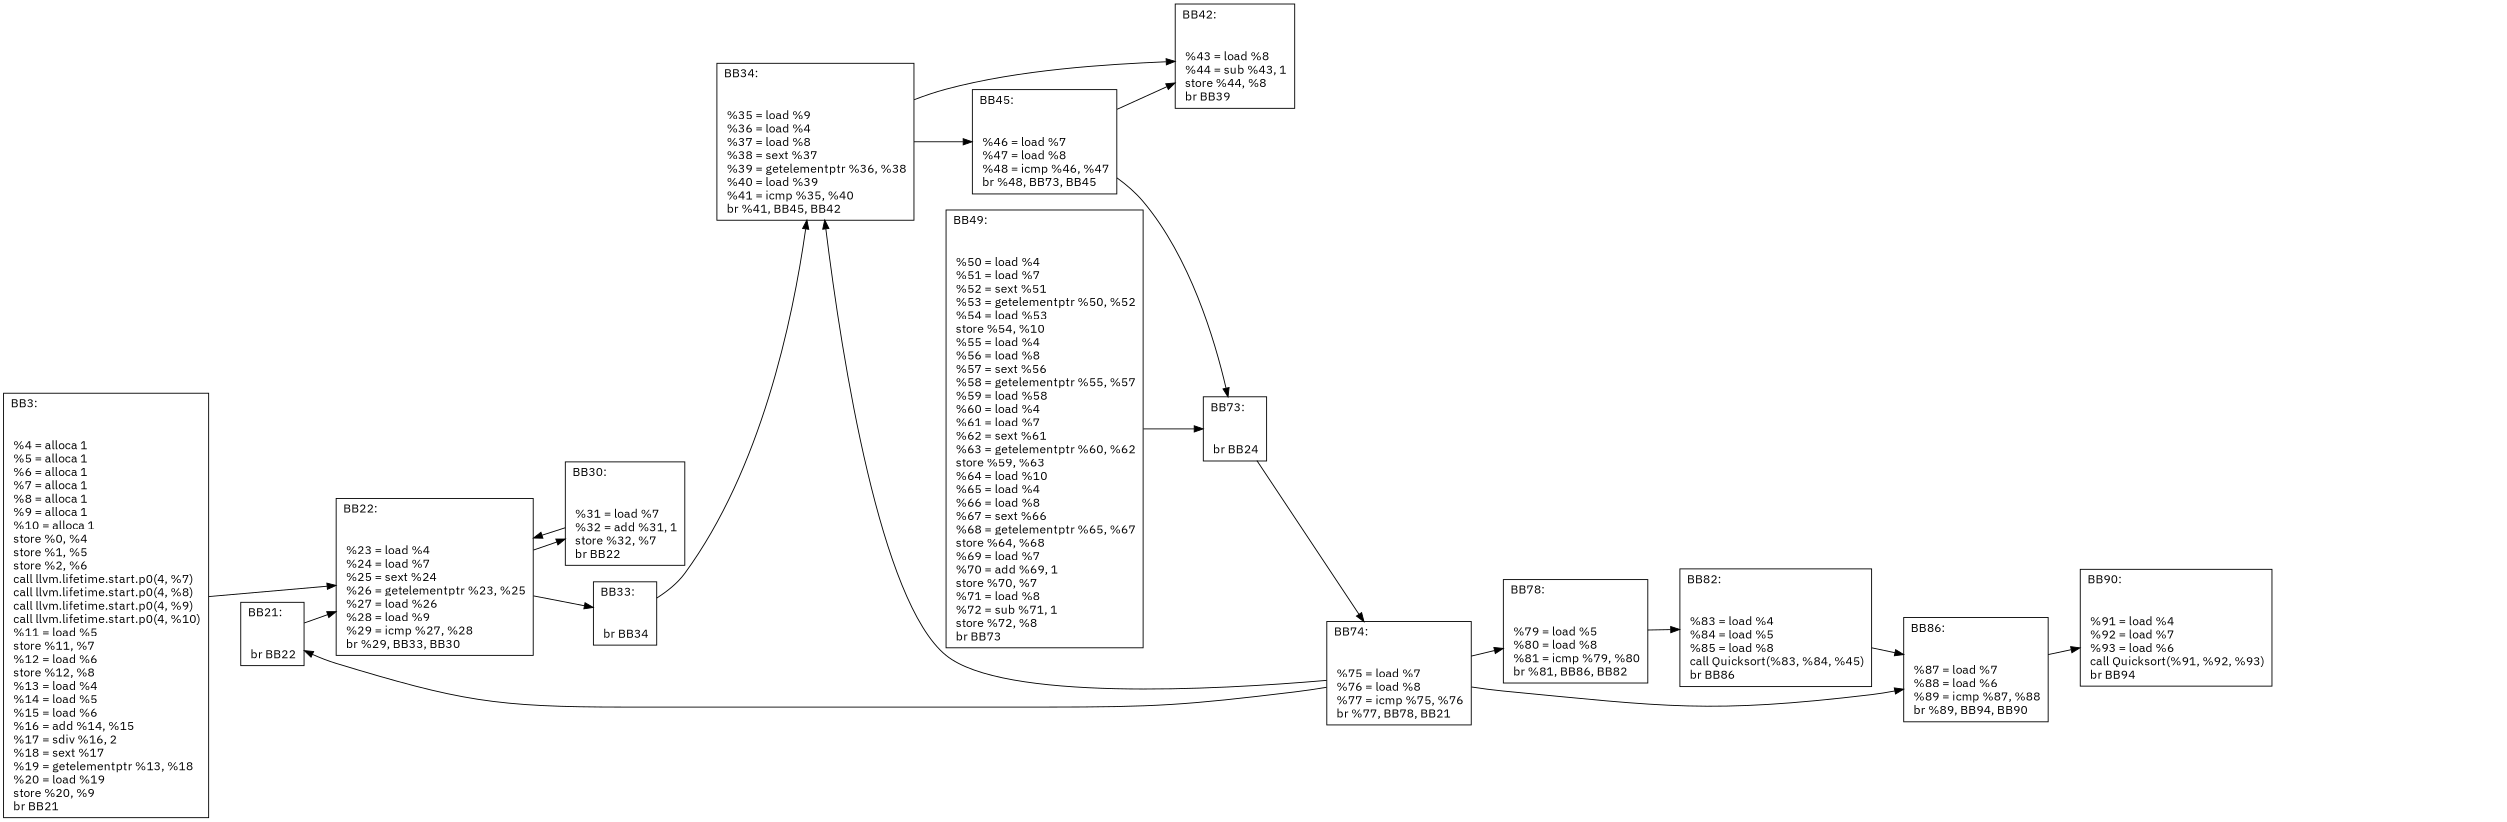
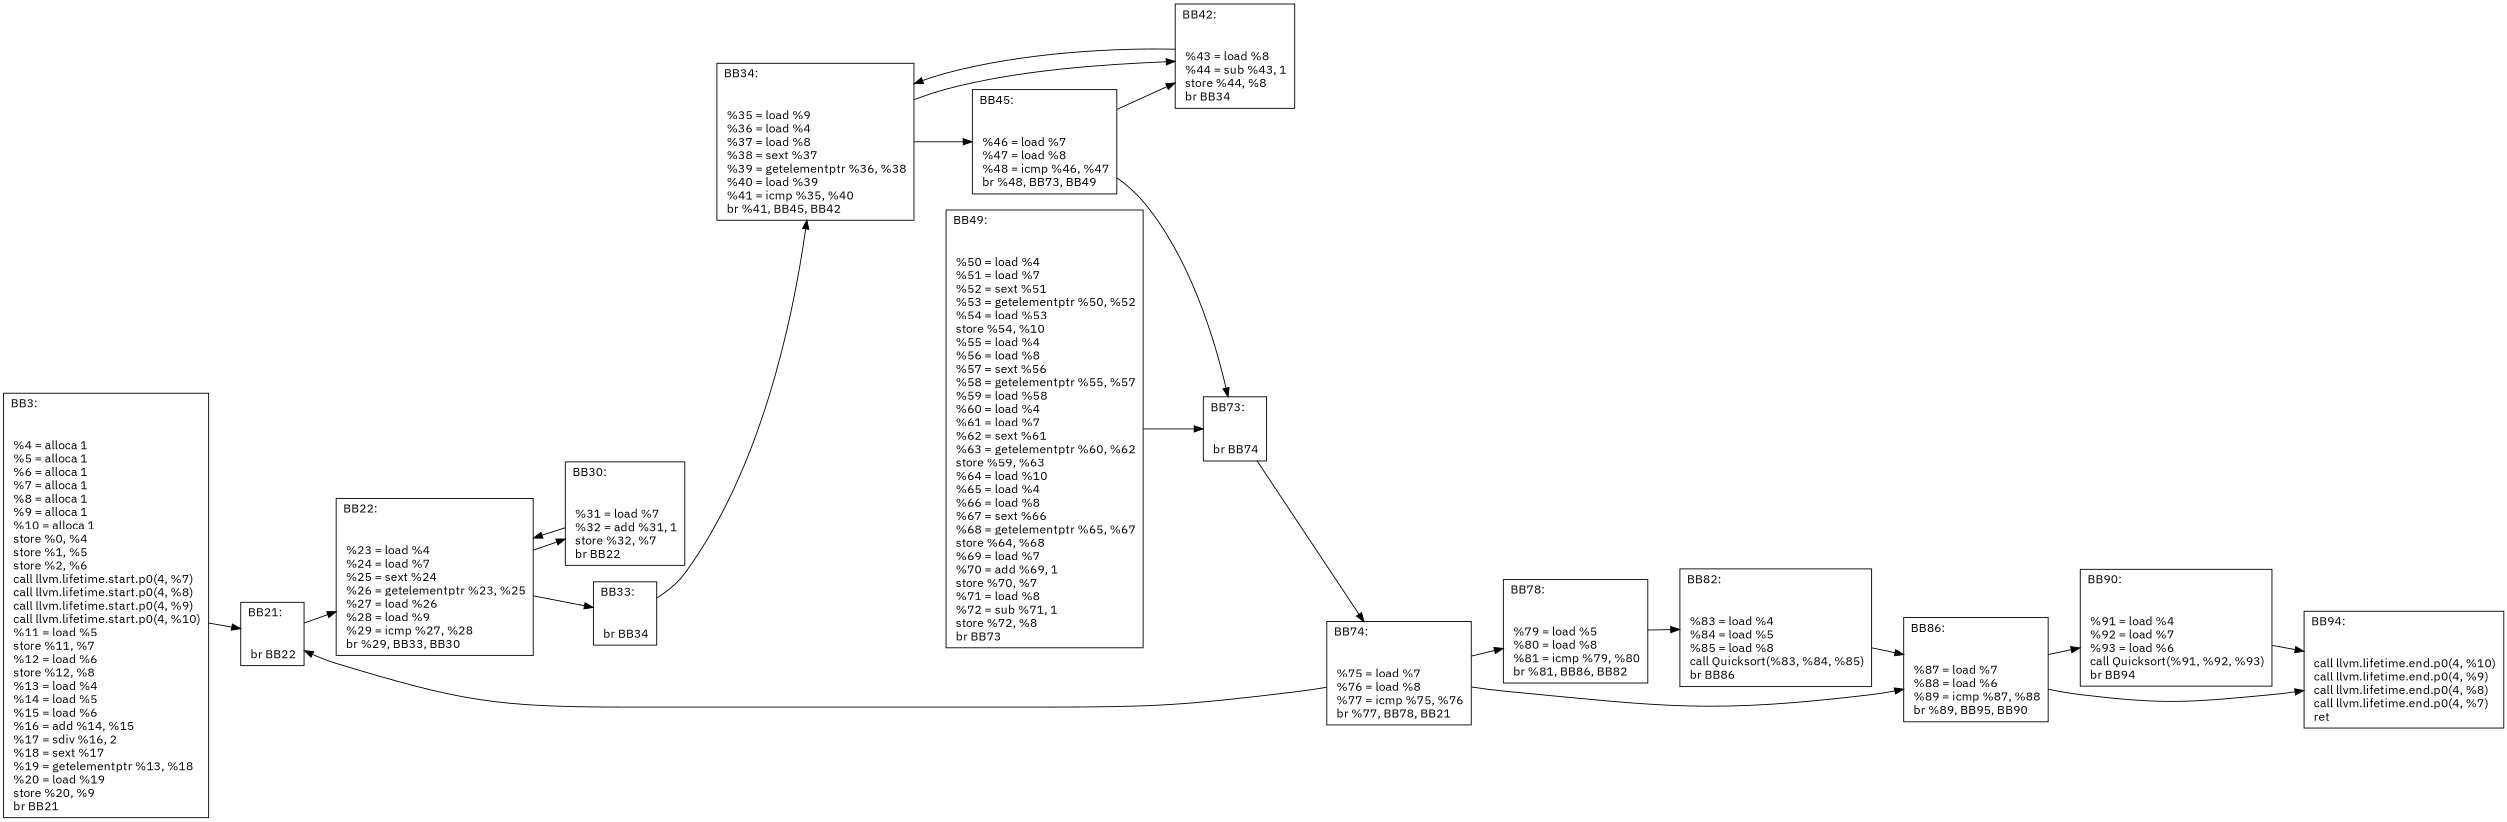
node "BB42:": text "br BB39" -> "br BB34"
node "BB45:": text "br %48, BB73, BB45" -> "br %48, BB73, BB49"
node "BB73:": text "br BB24" -> "br BB74"
edge "BB3:" -> "BB22:": now "BB3:" -> "BB21:"
edge "BB74:" -> "BB34:": now "BB42:" -> "BB34:"
node "BB82:": text "call Quicksort(%83, %84, %45)" -> "call Quicksort(%83, %84, %85)"
node "BB94:": added
node "BB86:": text "br %89, BB94, BB90" -> "br %89, BB95, BB90"
